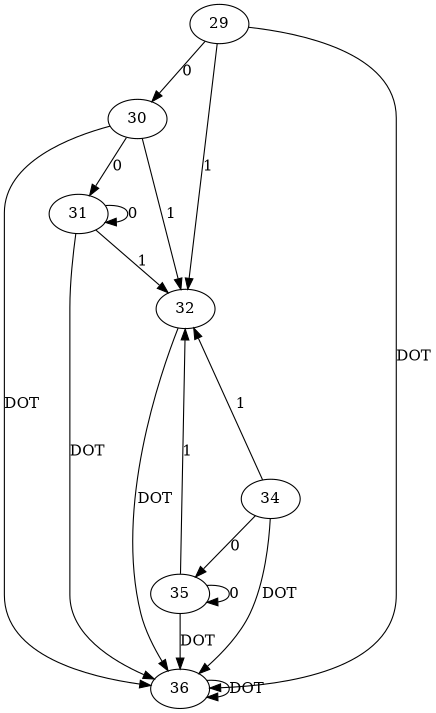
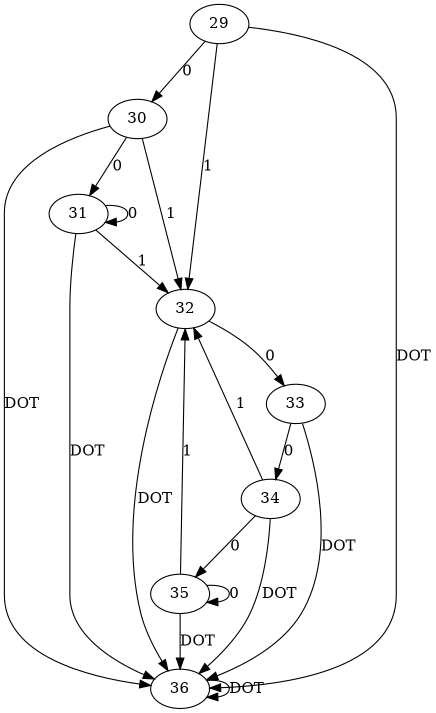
node "33": added
